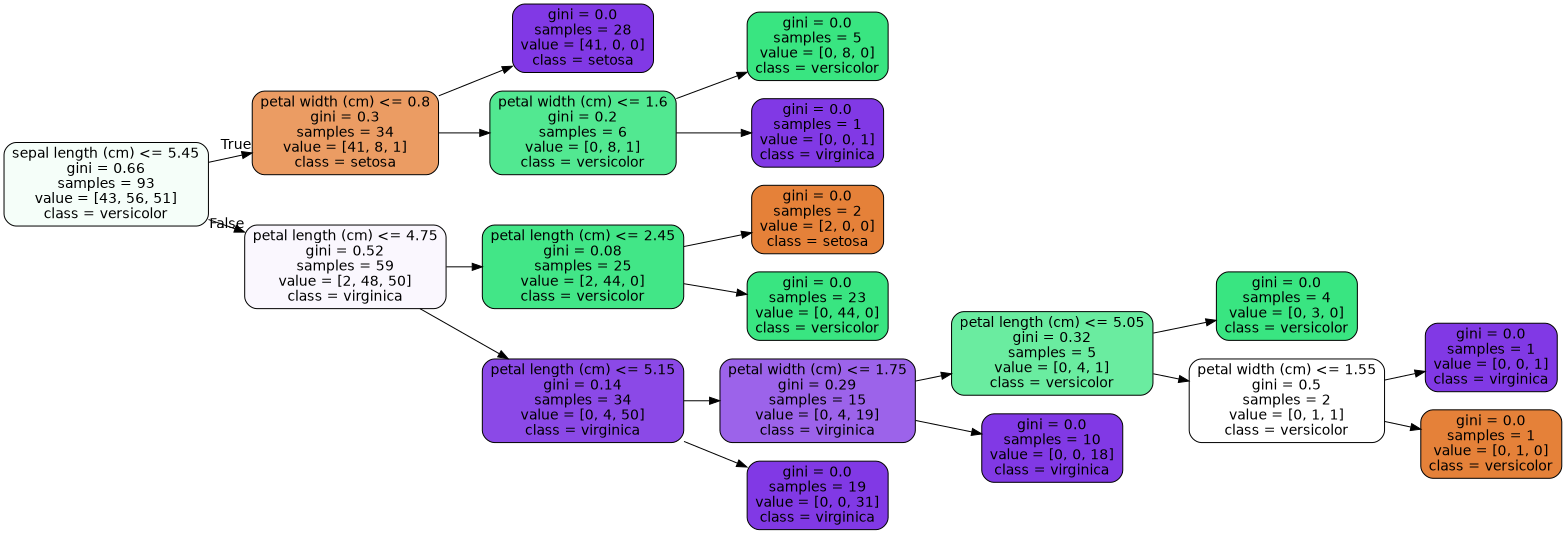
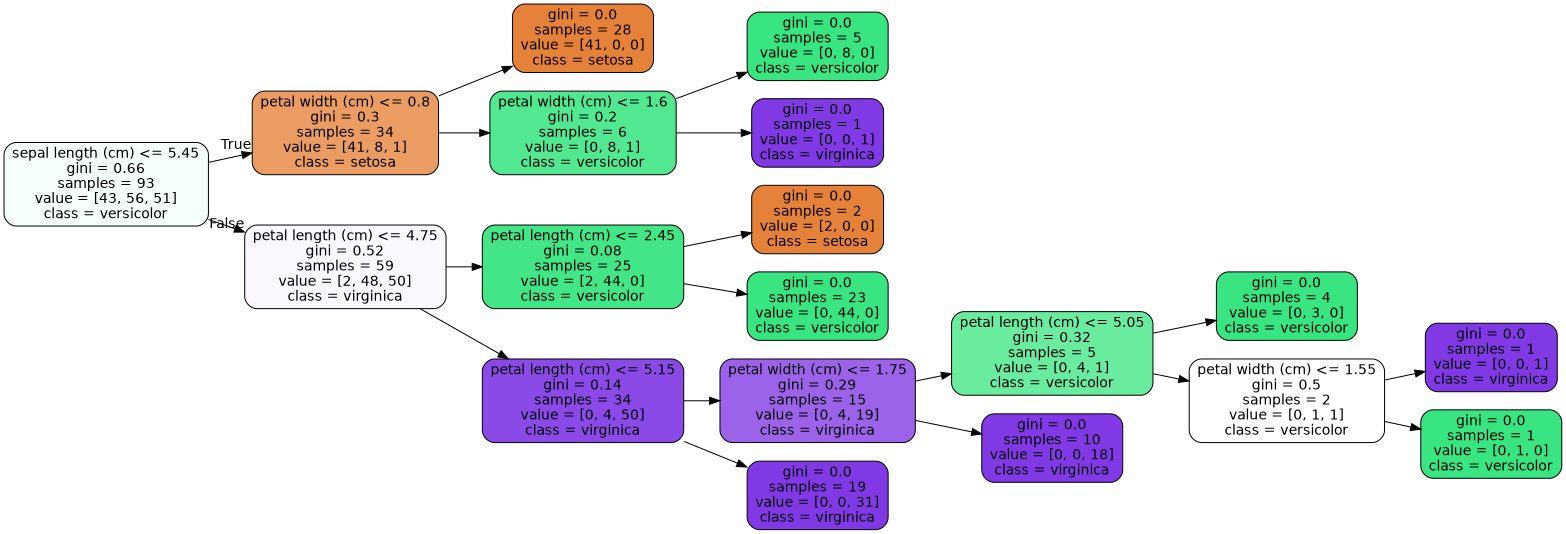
node "gini = 0.0 samples = 28 value = [41, 0, 0] class = setosa": fillcolor #8139e5 -> #e58139
node "gini = 0.0 samples = 1 value = [0, 1, 0] class = versicolor": fillcolor #e58139 -> #39e581
